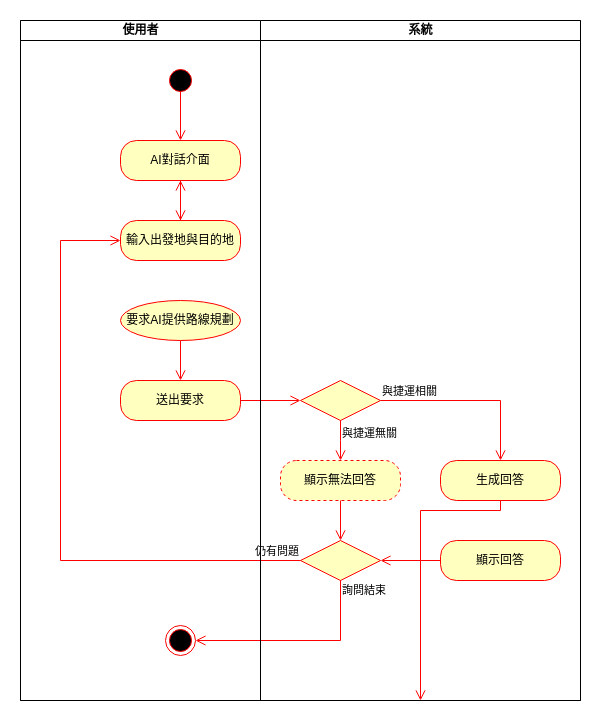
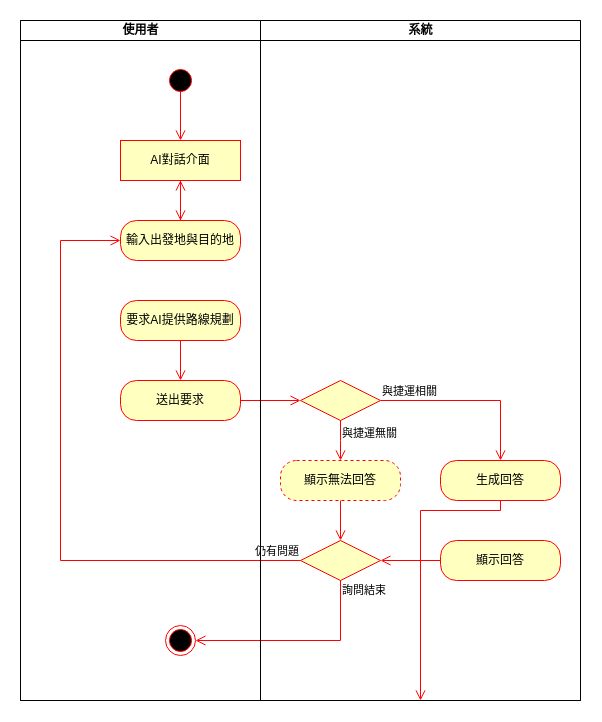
node "AI對話介面": shape rounded rectangle -> rectangle
node "要求AI提供路線規劃": shape ellipse -> rounded rectangle
